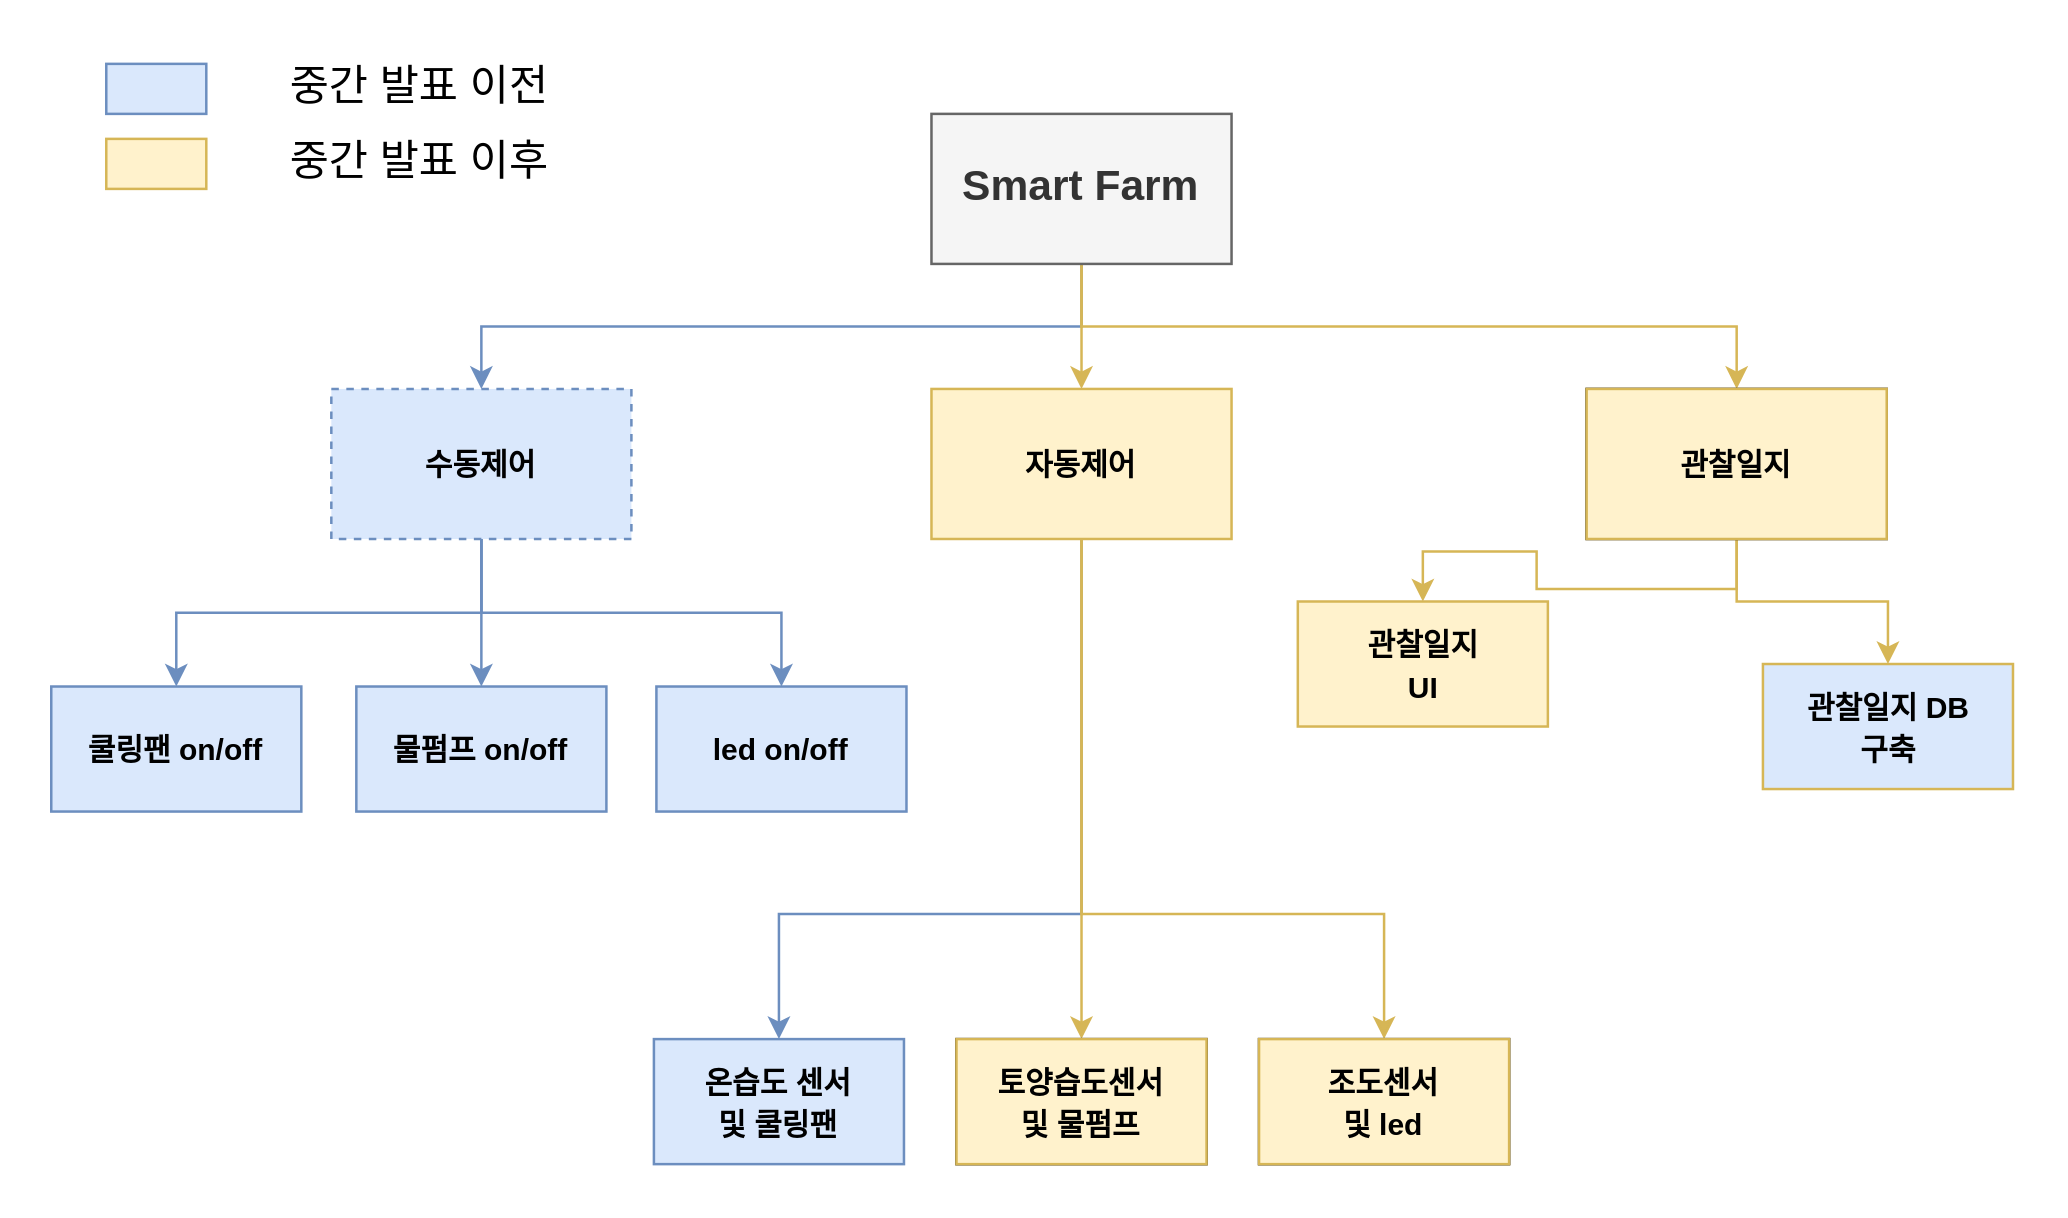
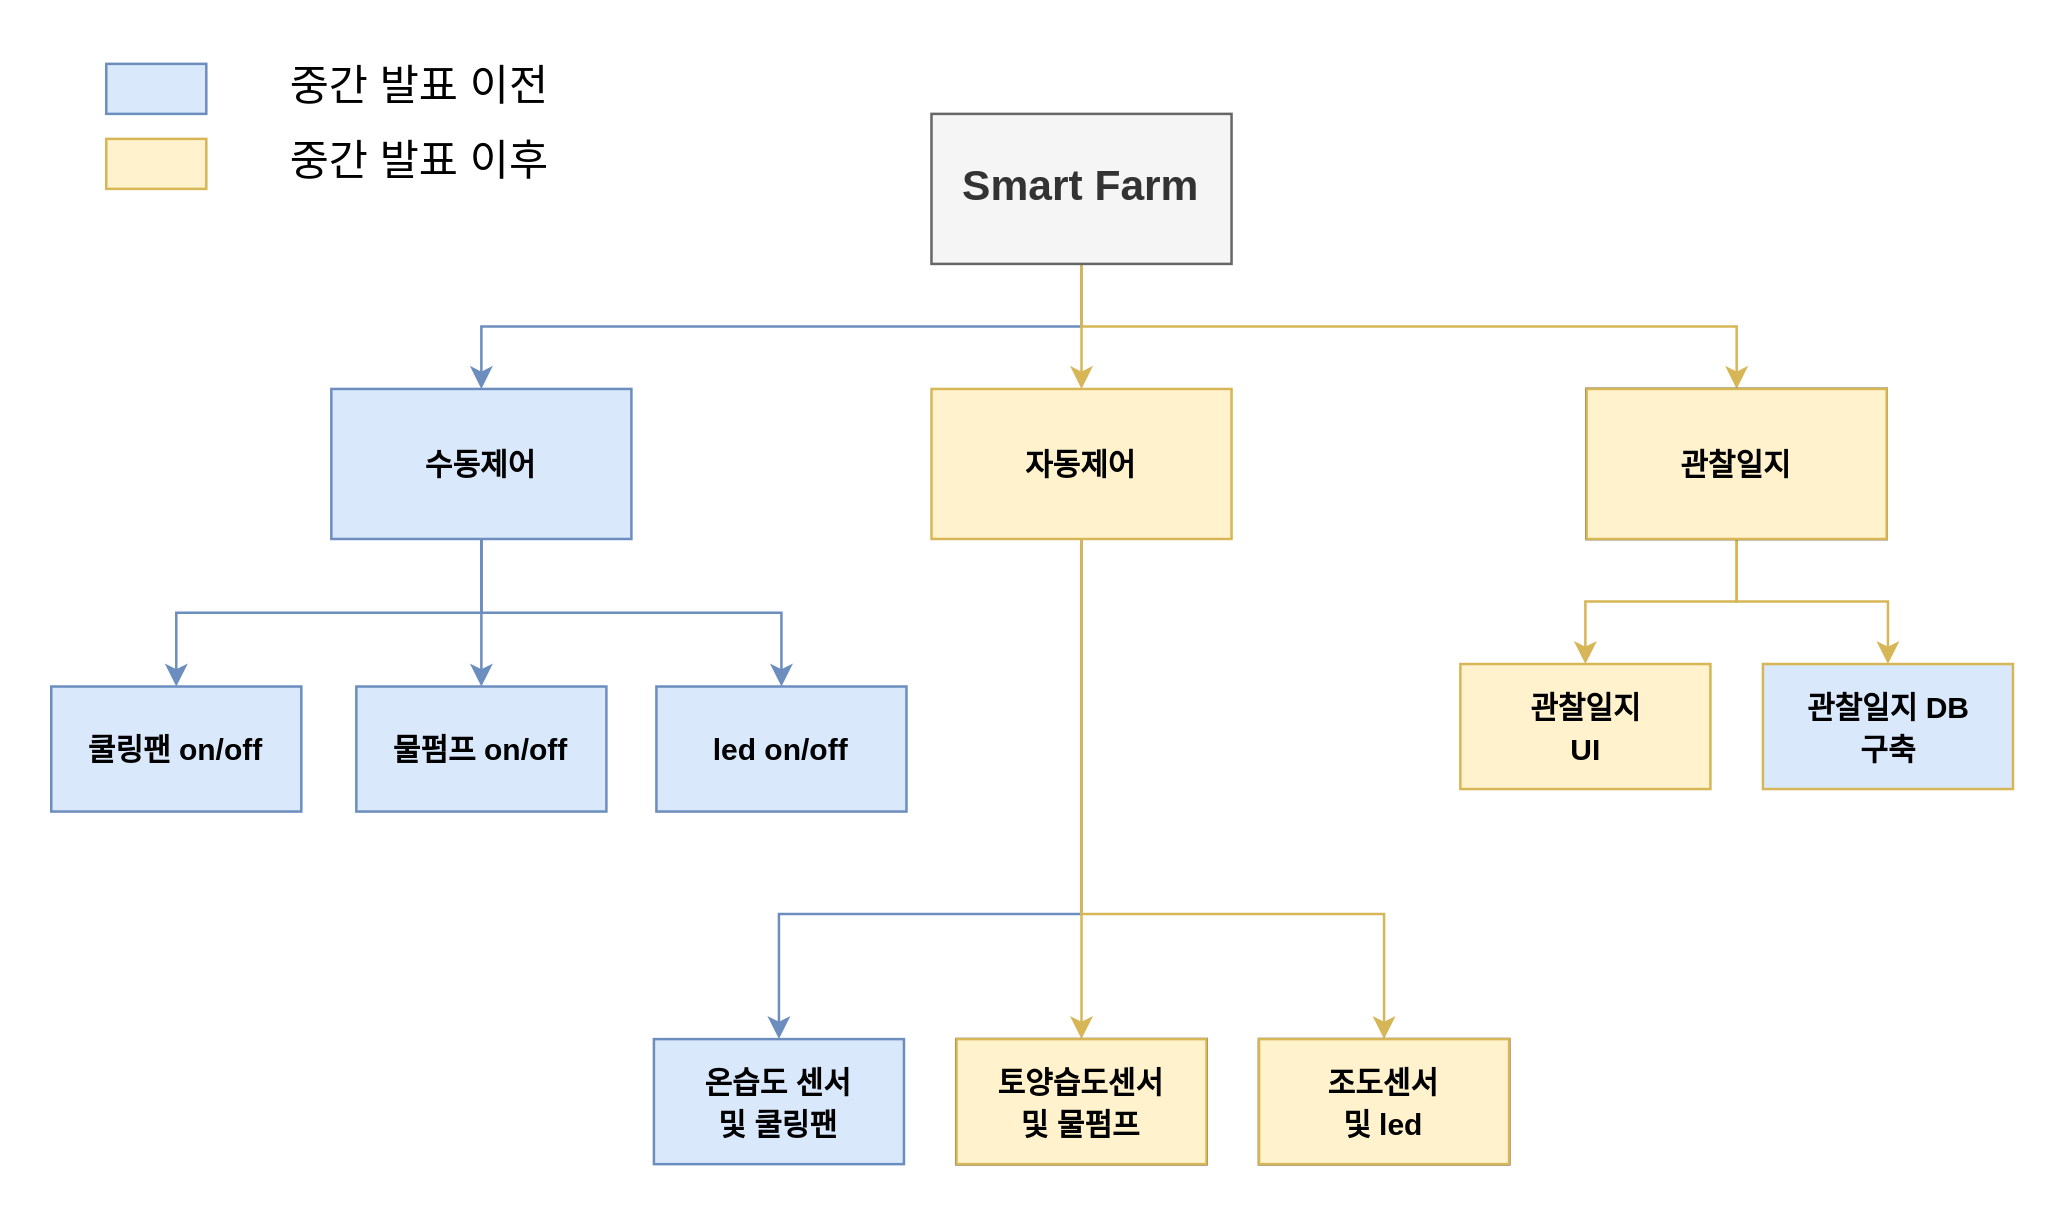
node "수동제어": style dashed -> solid
node "관찰일지 UI": moved (1423, 664) -> (1585, 726)
